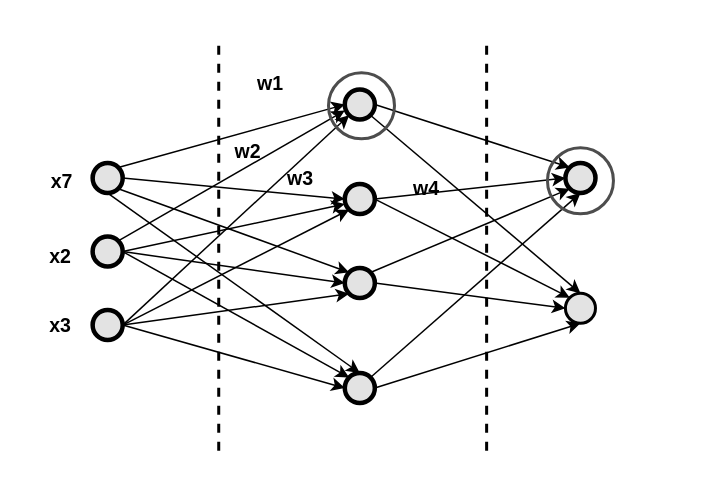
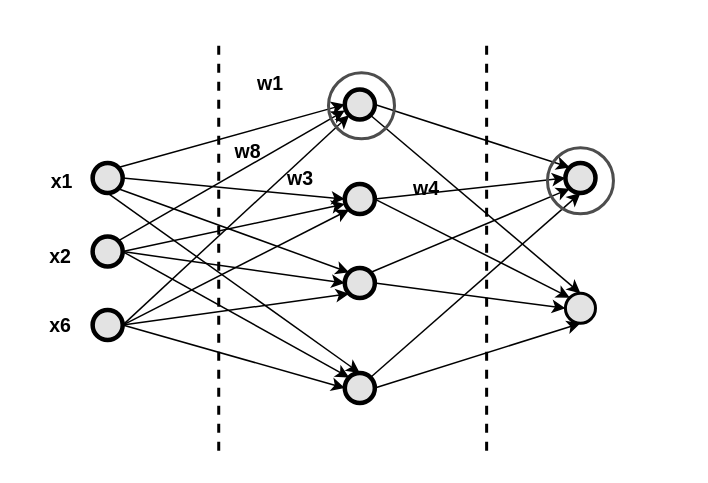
node "w2": label "w2" -> "w8"
node "x7": label "x7" -> "x1"
node "x3": label "x3" -> "x6"
